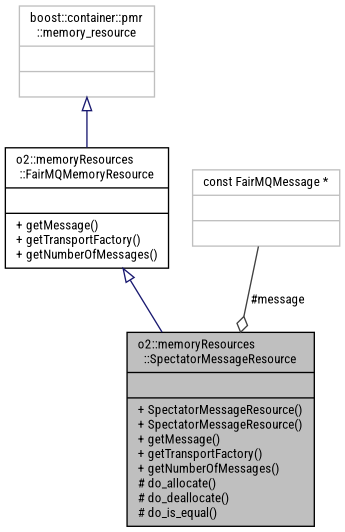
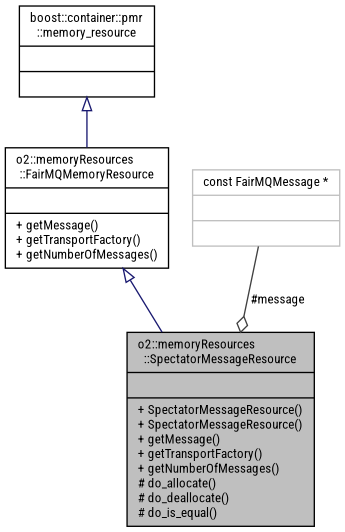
node "boost::container::pmr": color grey75 -> black
